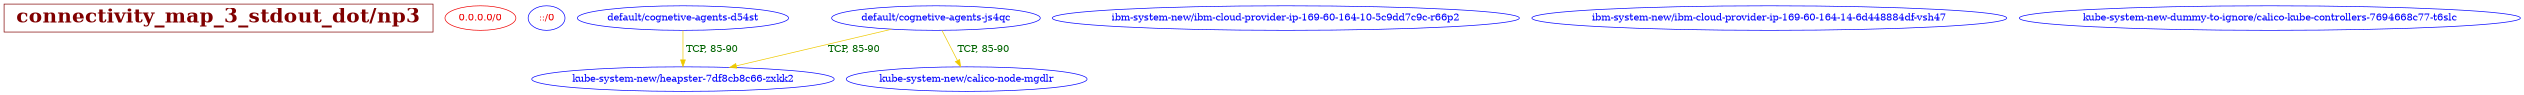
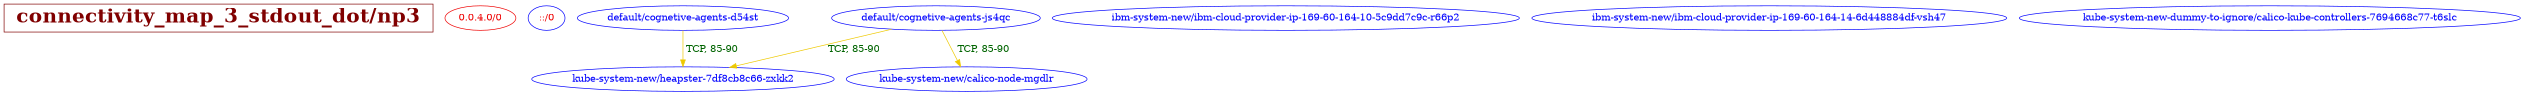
node "0.0.0.0/0": label "0.0.0.0/0" -> "0.0.4.0/0"
